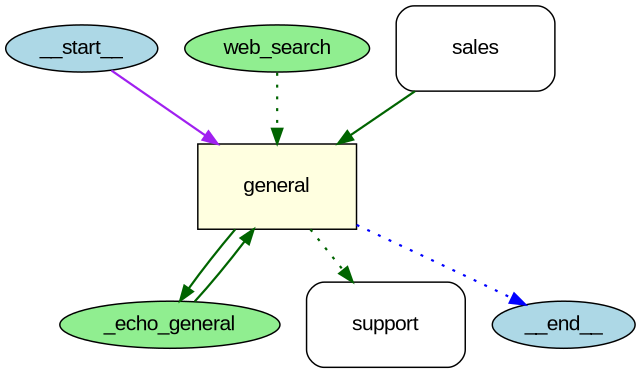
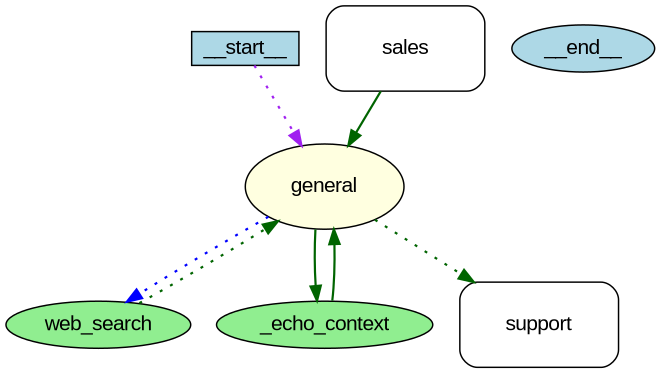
node "__start__": shape ellipse -> box
edge "__start__" -> "general": style bold -> dotted
node "general": shape box -> ellipse
edge "general" -> "__end__": now "general" -> "web_search"
node "_echo_general": label "_echo_general" -> "_echo_context"
